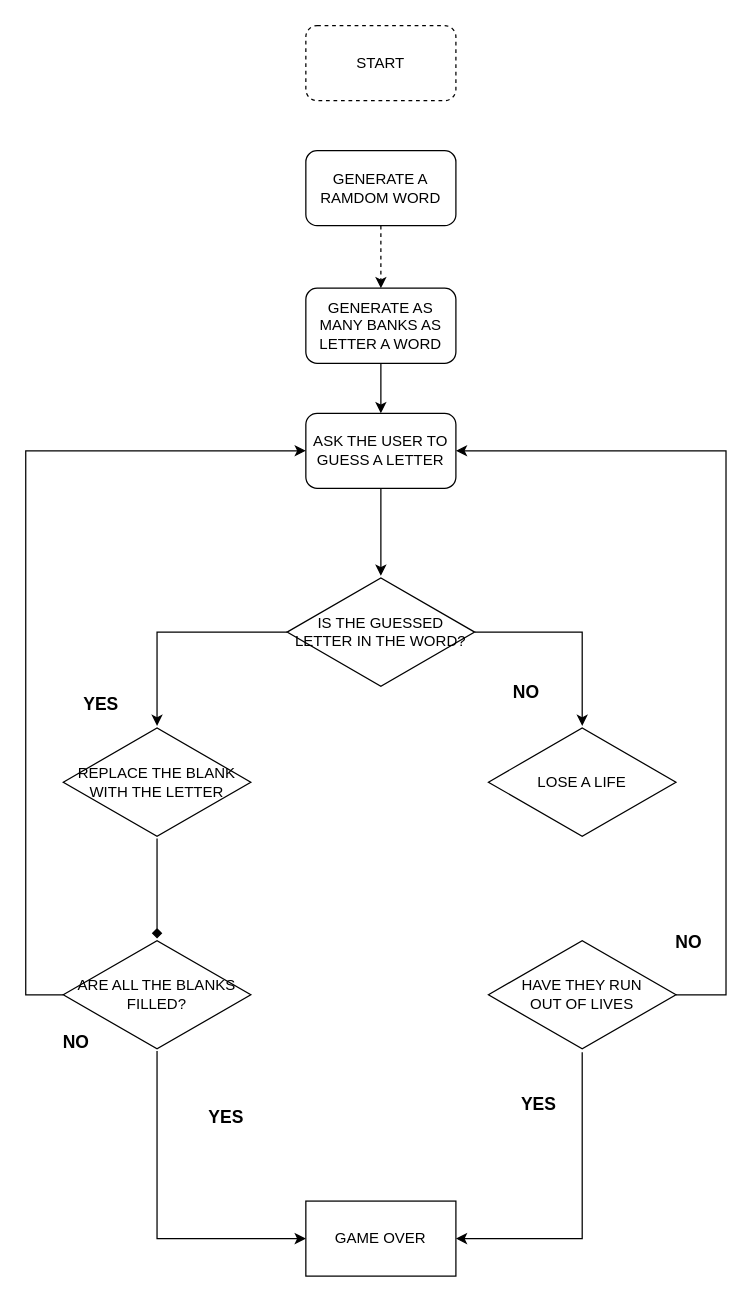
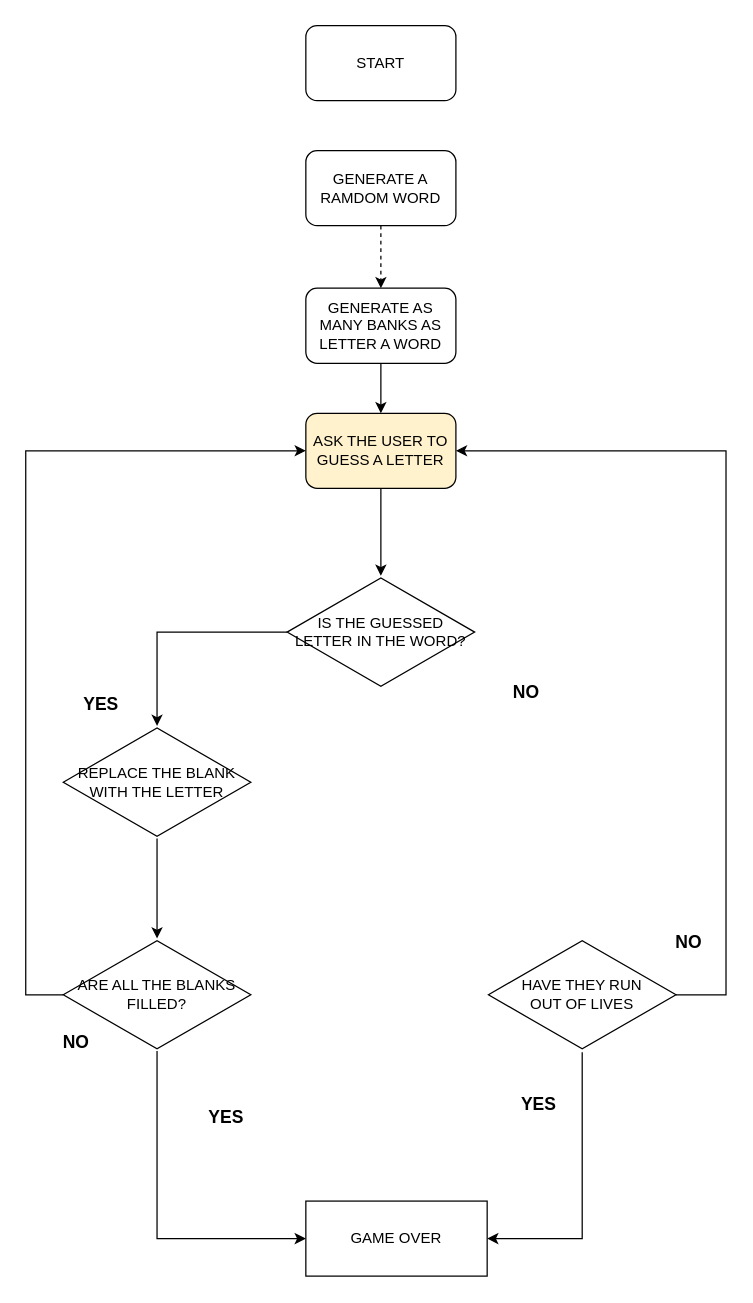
node "START": style dashed -> solid
node "ASK THE USER TO GUESS A LETTER": fillcolor #ffffff -> #fff2cc
edge "IS THE GUESSED LETTER IN THE WORD?" -> "LOSE A LIFE": removed
node "LOSE A LIFE": removed
edge "REPLACE THE BLANK WITH THE LETTER" -> "ARE ALL THE BLANKS FILLED?": arrowhead diamond -> classic
node "GAME OVER": size 150x75 -> 181x75
